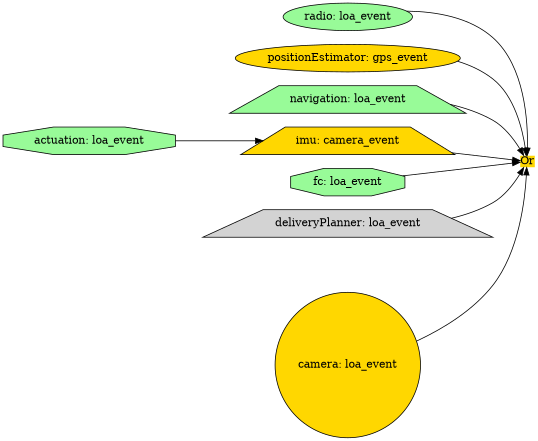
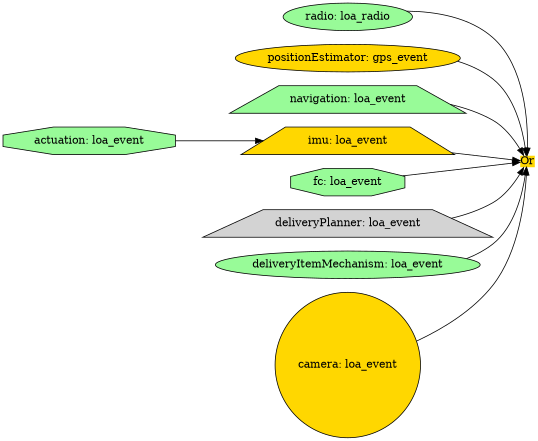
node "radio: loa_event": label "radio: loa_event" -> "radio: loa_radio"
node "imu: camera_event": label "imu: camera_event" -> "imu: loa_event"
node "deliveryItemMechanism: loa_event": added
